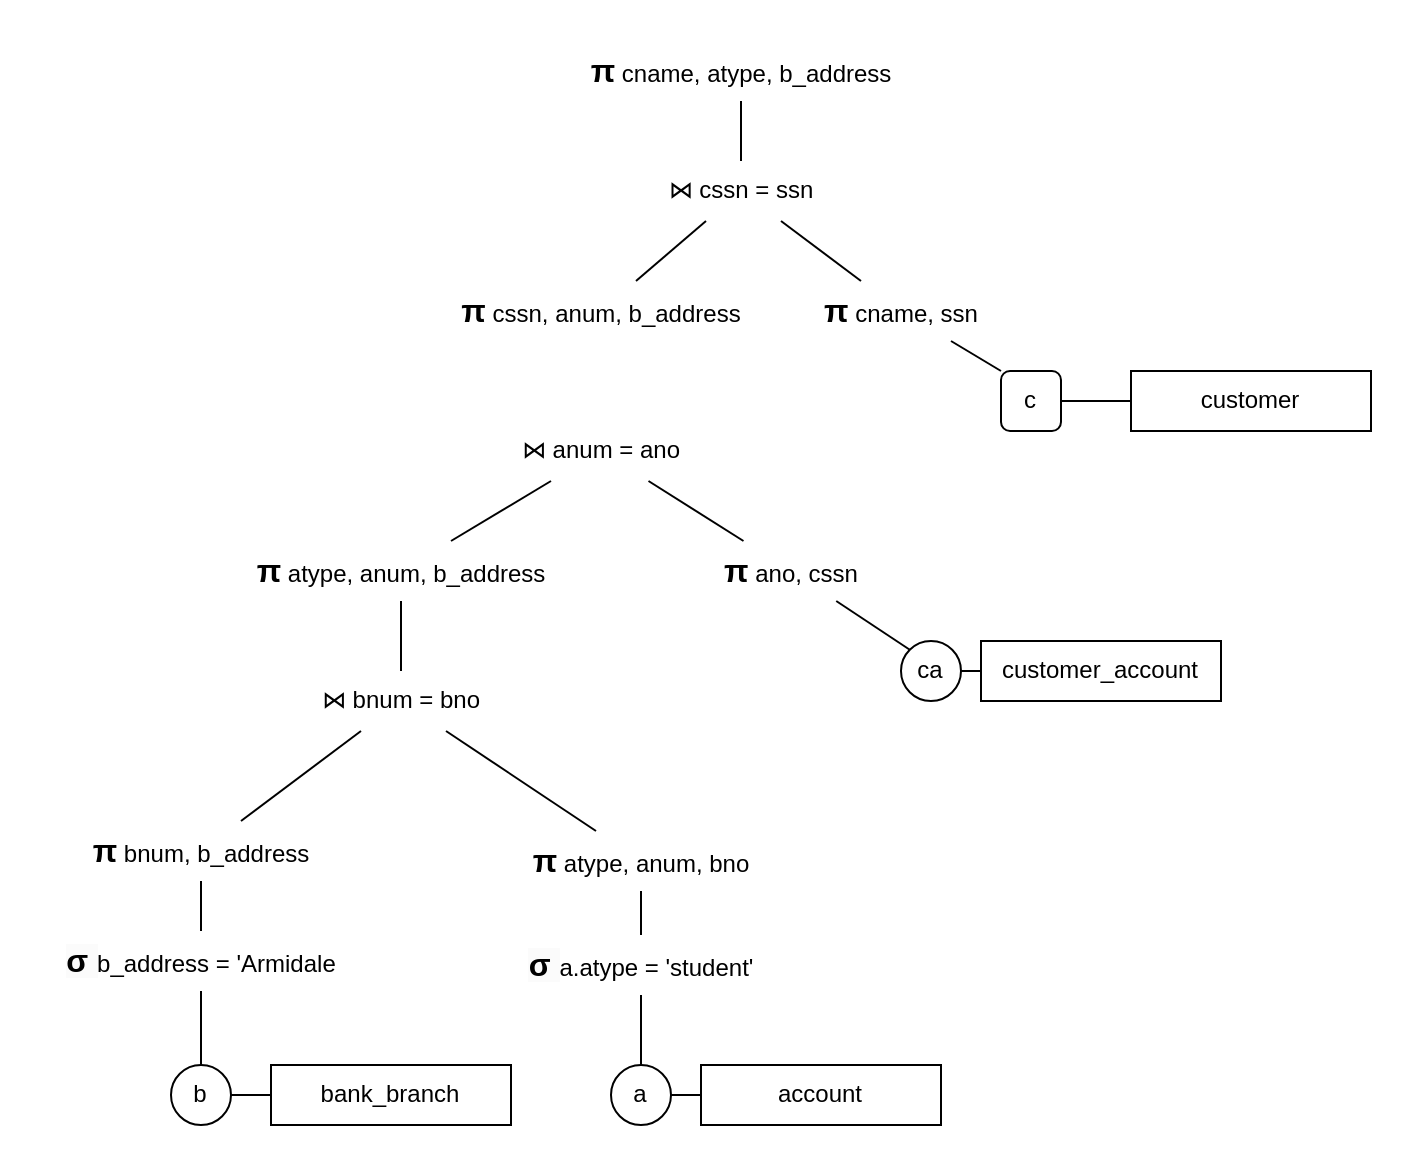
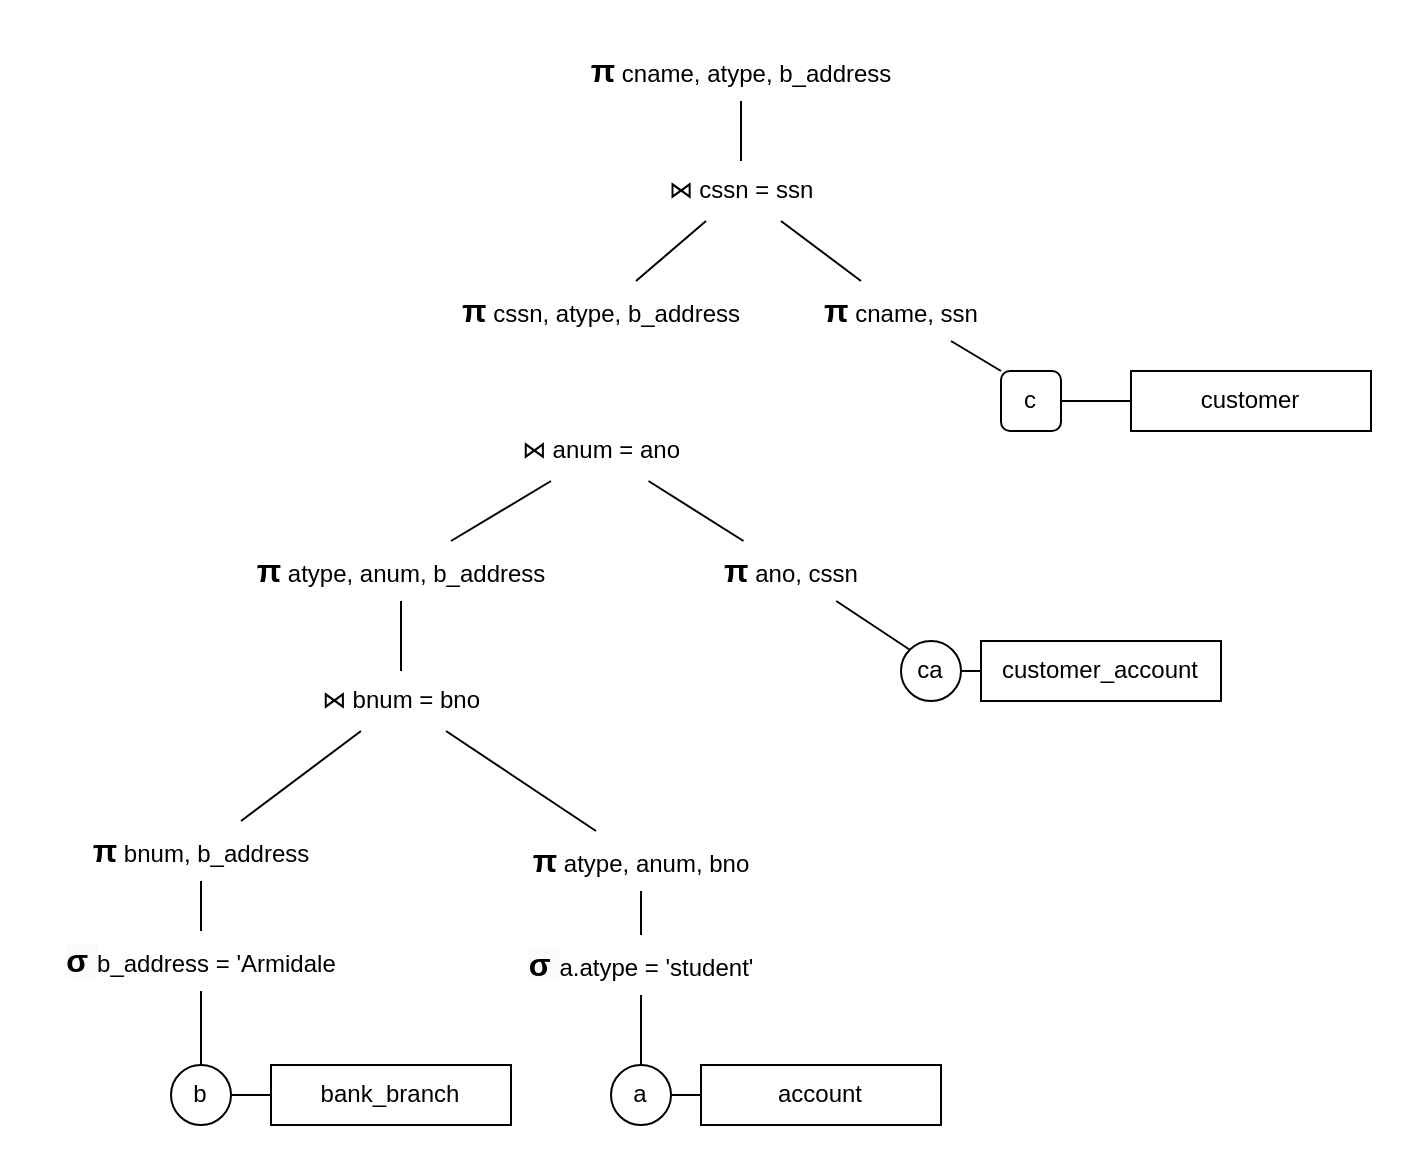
node "π cssn, anum, b_address": label "π cssn, anum, b_address" -> "π cssn, atype, b_address"
